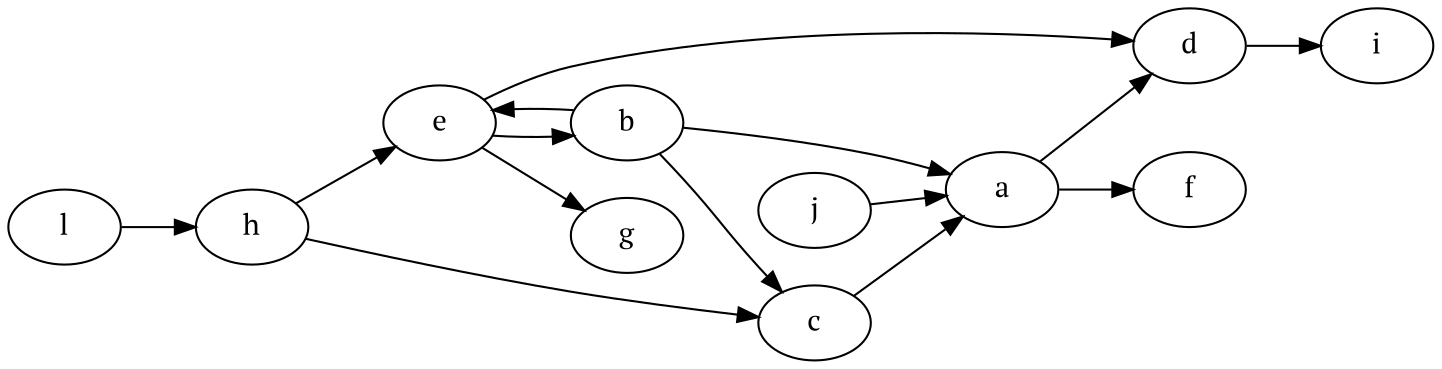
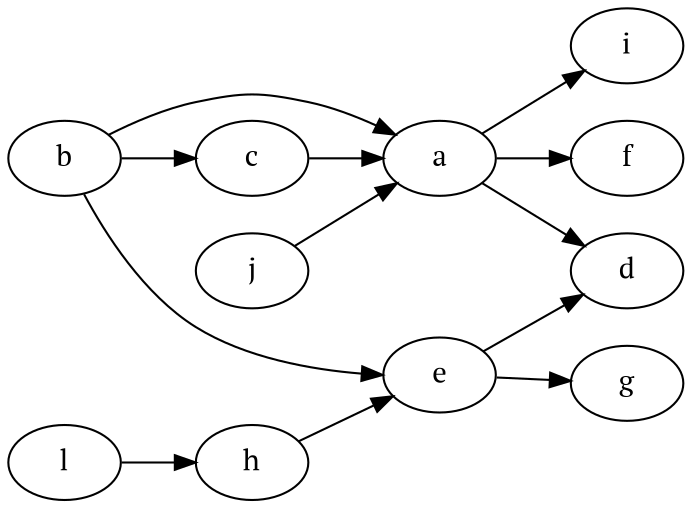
edge "d" -> "i": now "a" -> "i"
edge "e" -> "b": removed
edge "h" -> "c": removed
